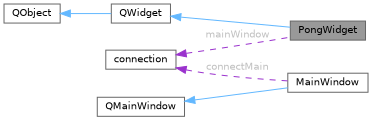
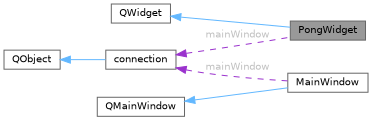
edge "QWidget" -> "QObject": now "connection" -> "QObject"
edge "MainWindow" -> "connection": label " connectMain" -> " mainWindow"
